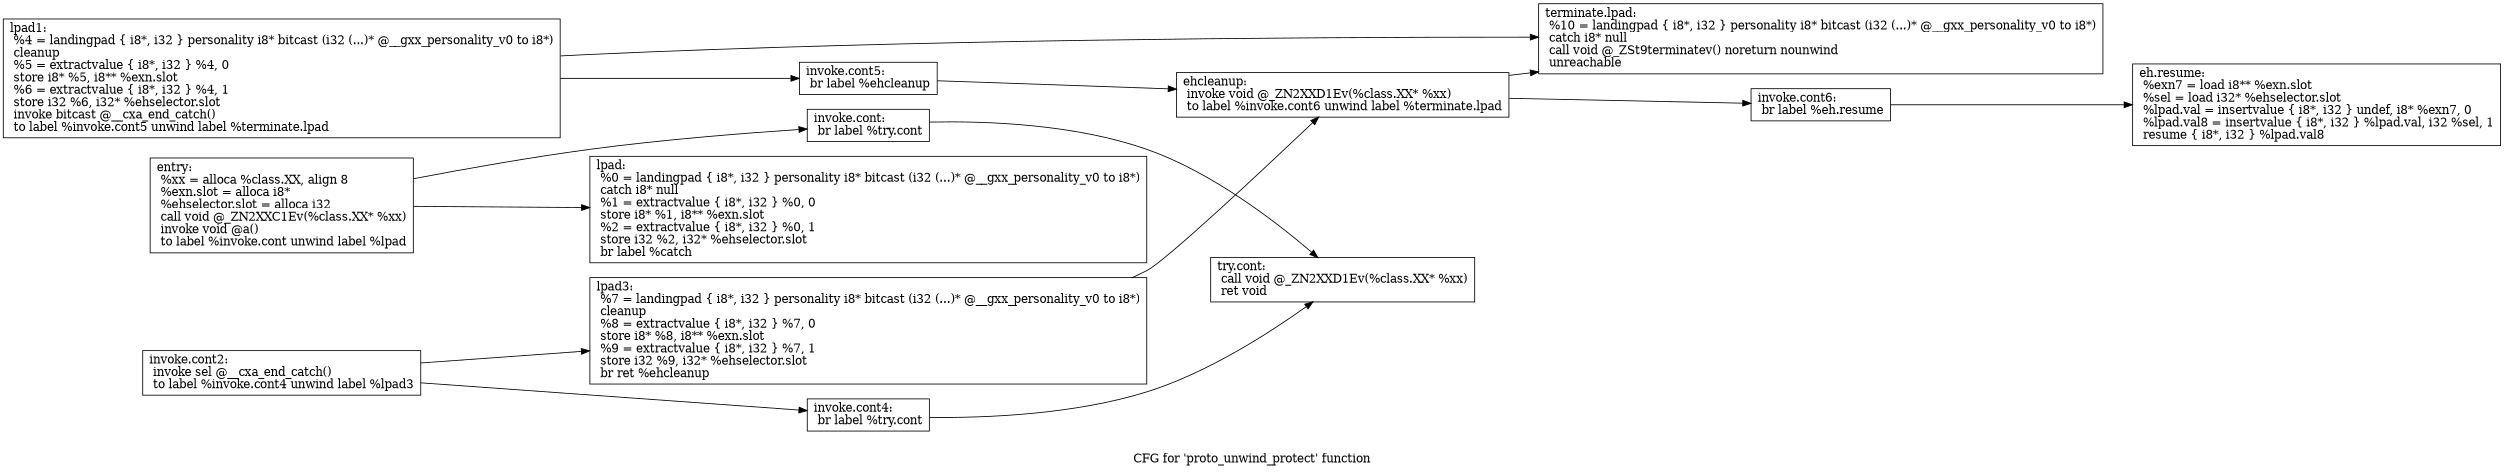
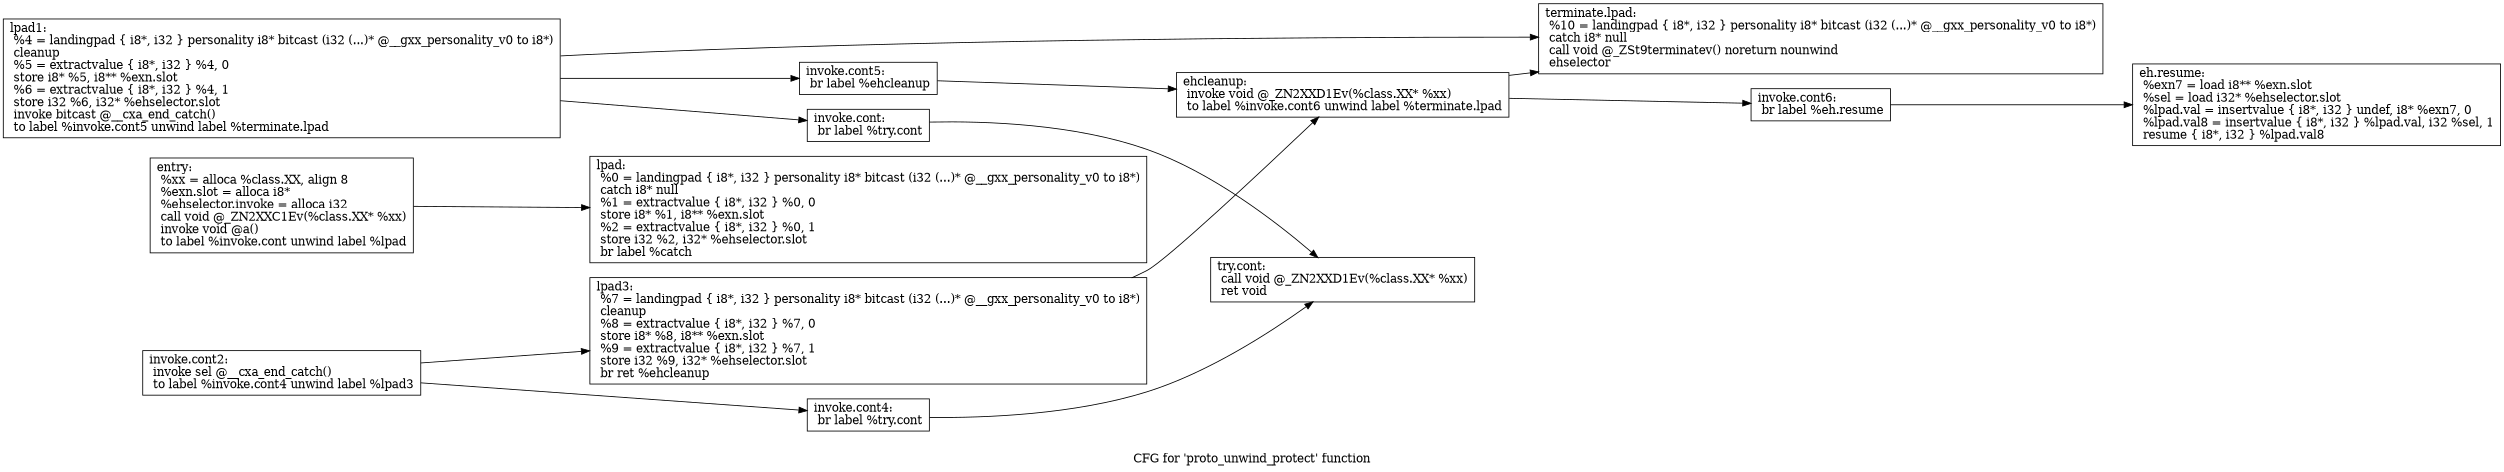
node "terminate.lpad:": text "unreachable" -> "ehselector"
edge "entry:" -> "invoke.cont:": now "lpad1:" -> "invoke.cont:"
node "entry:": text "%ehselector.slot = alloca i32" -> "%ehselector.invoke = alloca i32"
